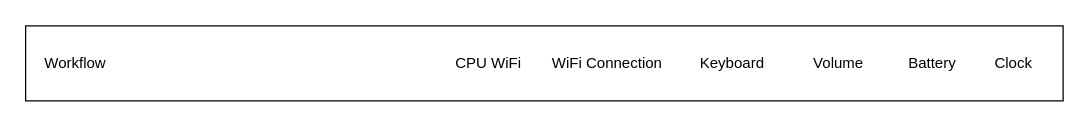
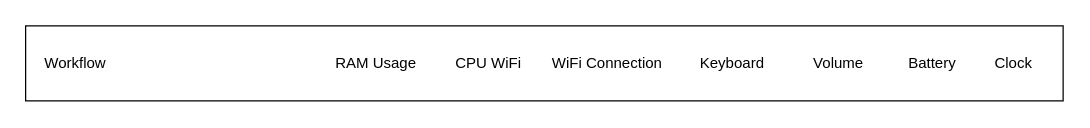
node "RAM Usage": added
